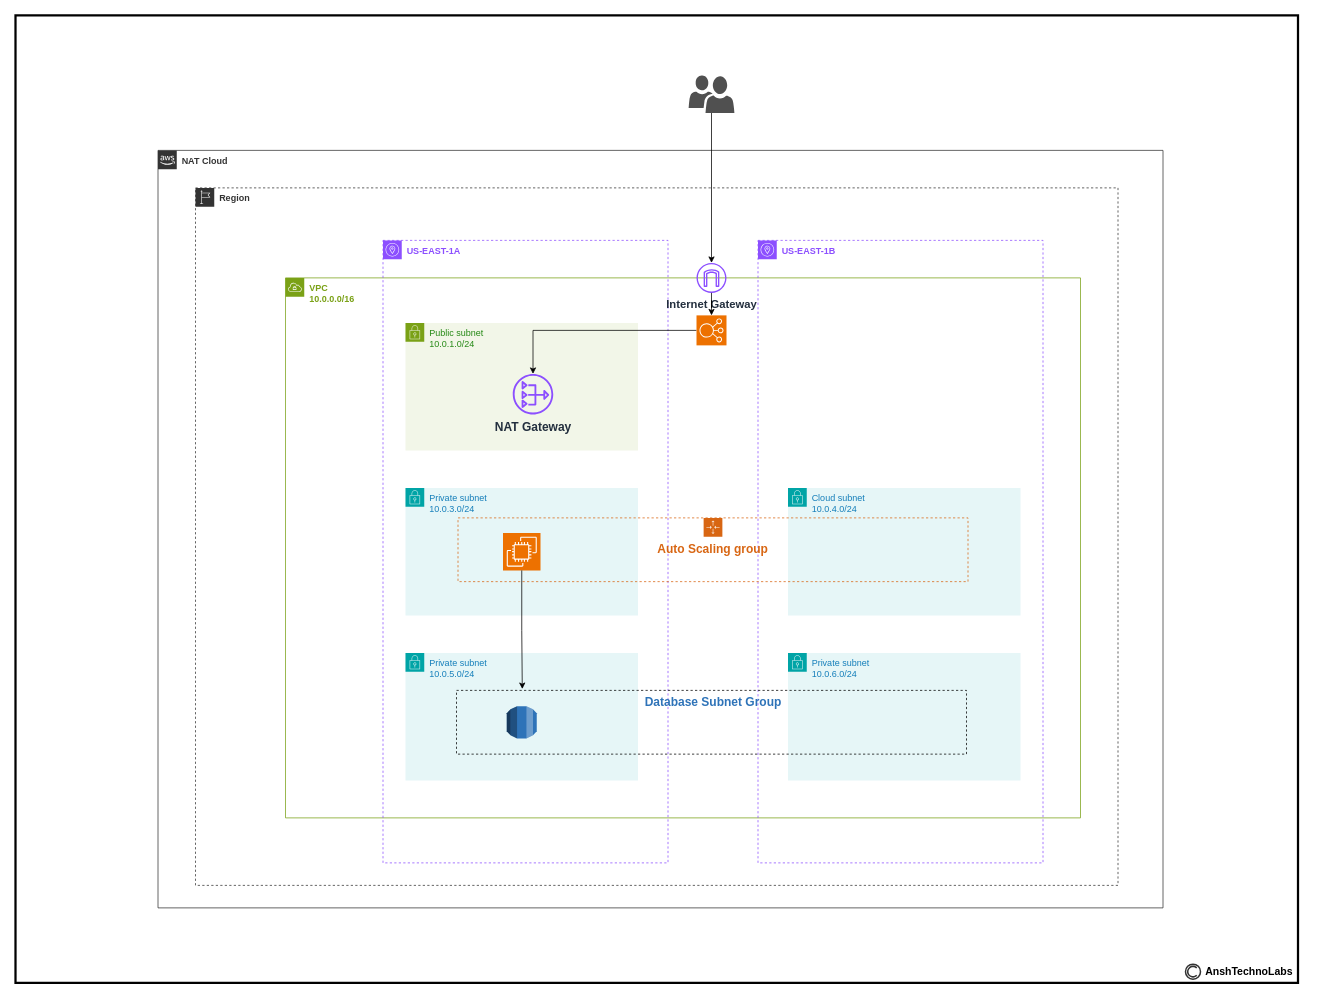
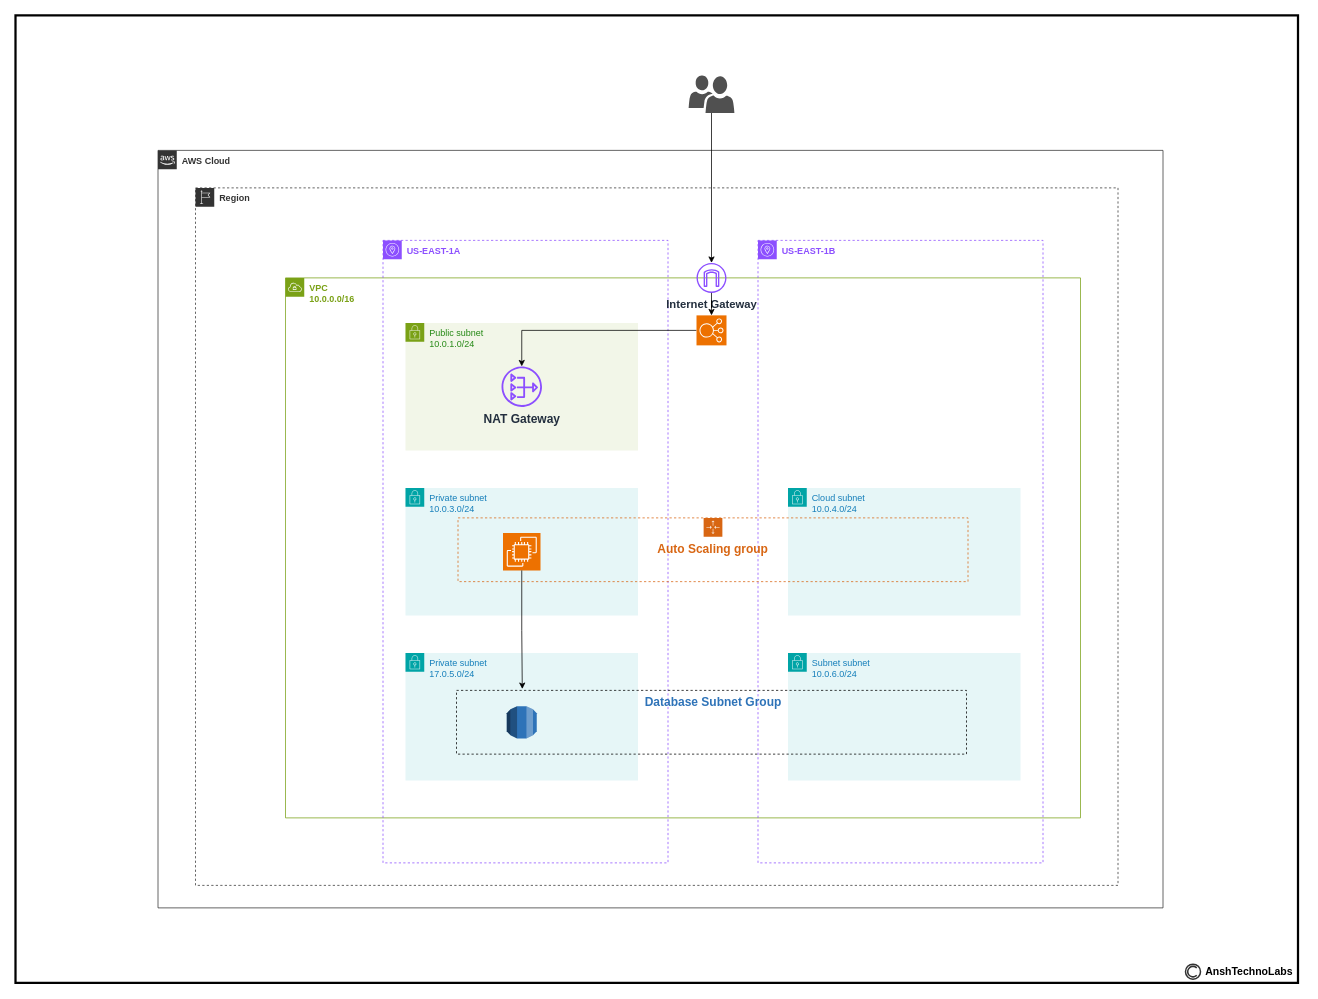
node "NAT Cloud": label "NAT Cloud" -> "AWS Cloud"
node "NAT Gateway": moved (533, 394) -> (522, 387)
node "Private subnet 10.0.5.0/24": label "Private subnet 10.0.5.0/24" -> "Private subnet 17.0.5.0/24"
node "Private subnet 10.0.6.0/24": label "Private subnet 10.0.6.0/24" -> "Subnet subnet 10.0.6.0/24"
